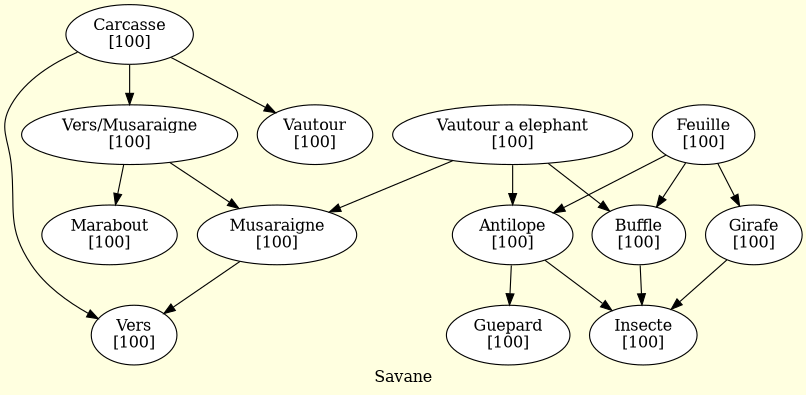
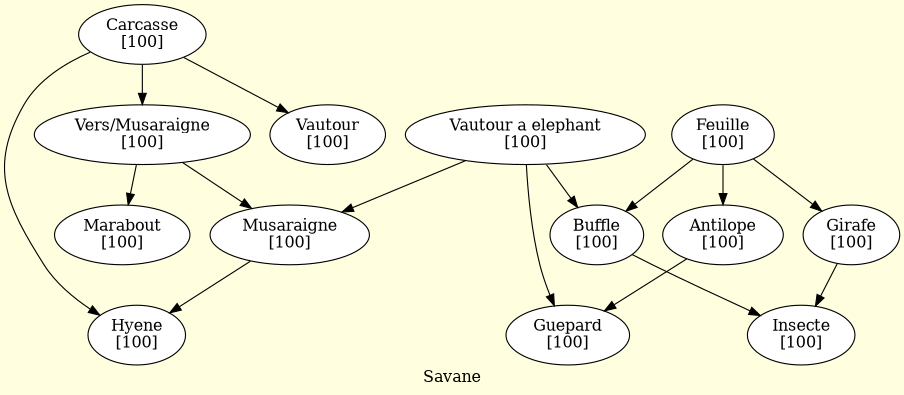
edge "Vautour a elephant [100]" -> "Antilope [100]": now "Vautour a elephant [100]" -> "Guepard [100]"
edge "Antilope [100]" -> "Insecte [100]": removed
node "Vers [100]": label "Vers [100]" -> "Hyene [100]"
